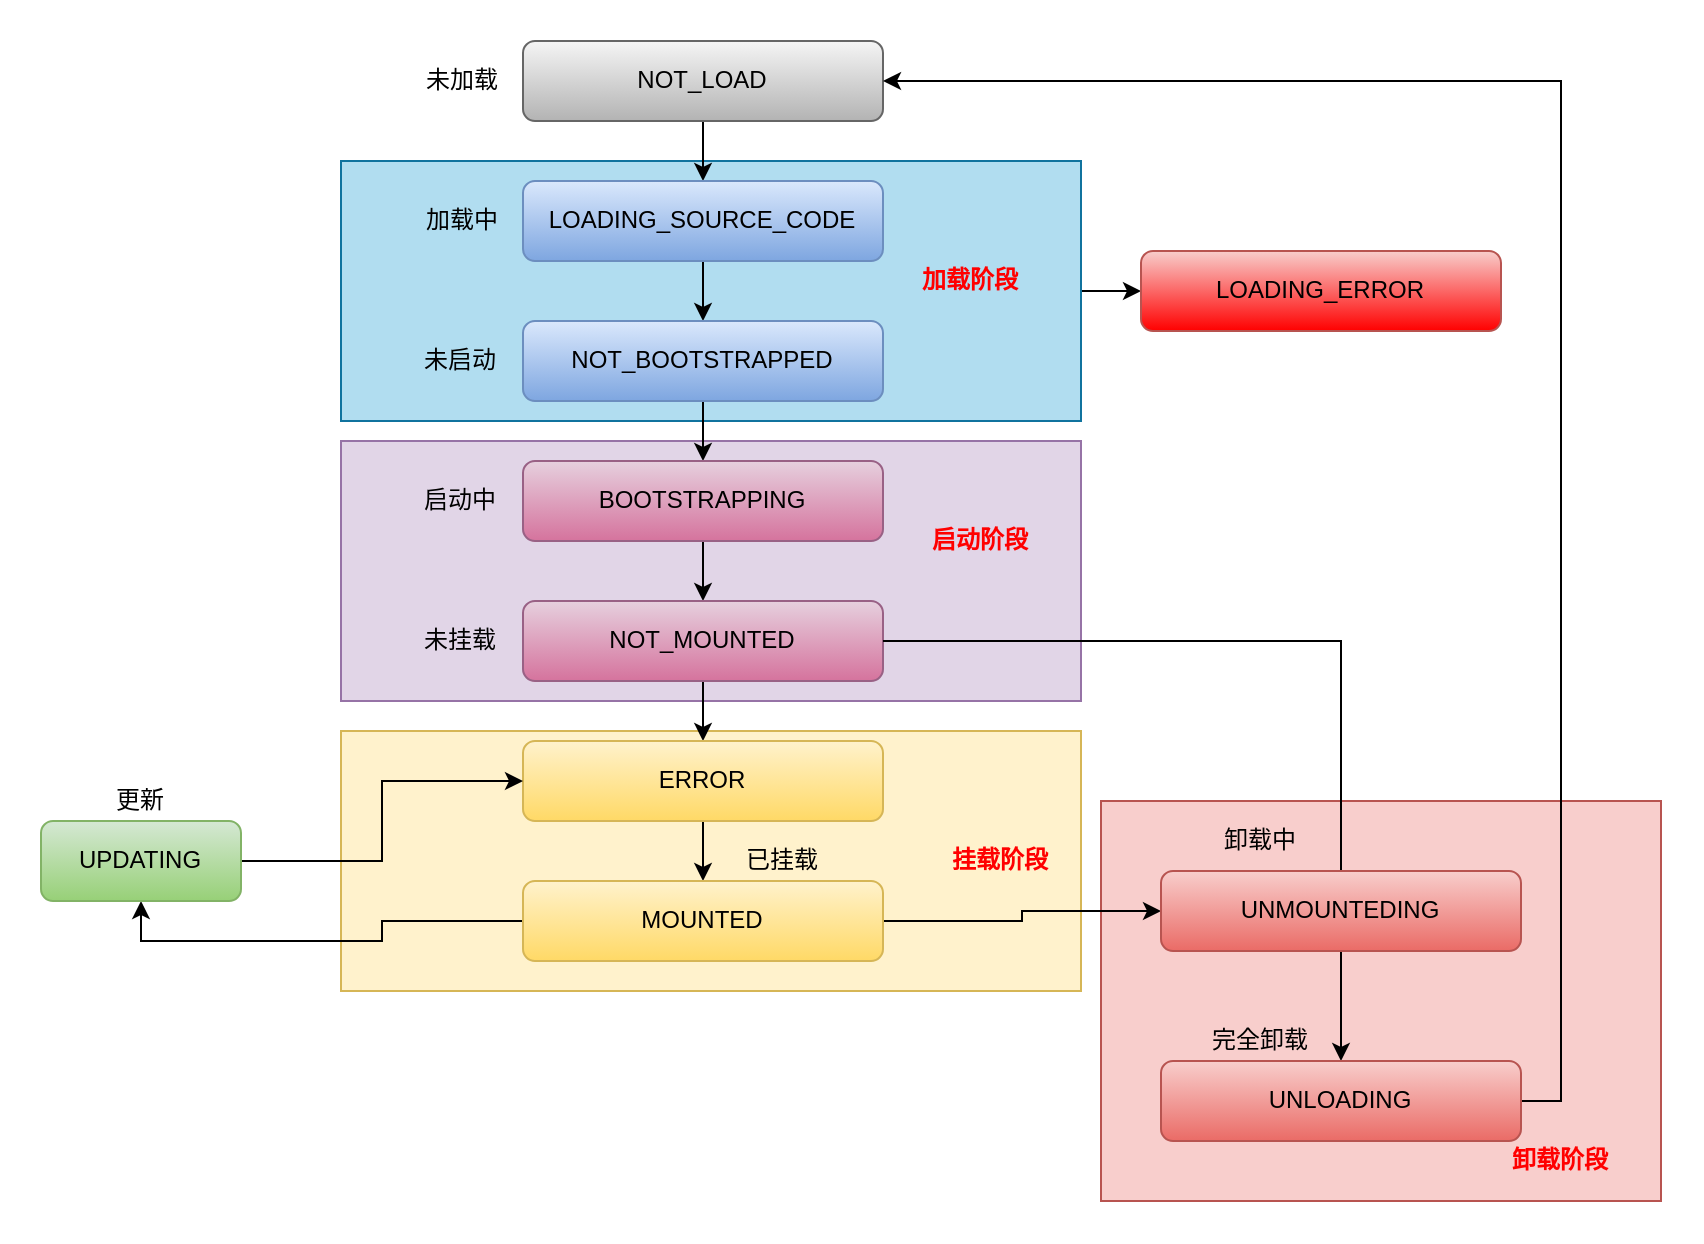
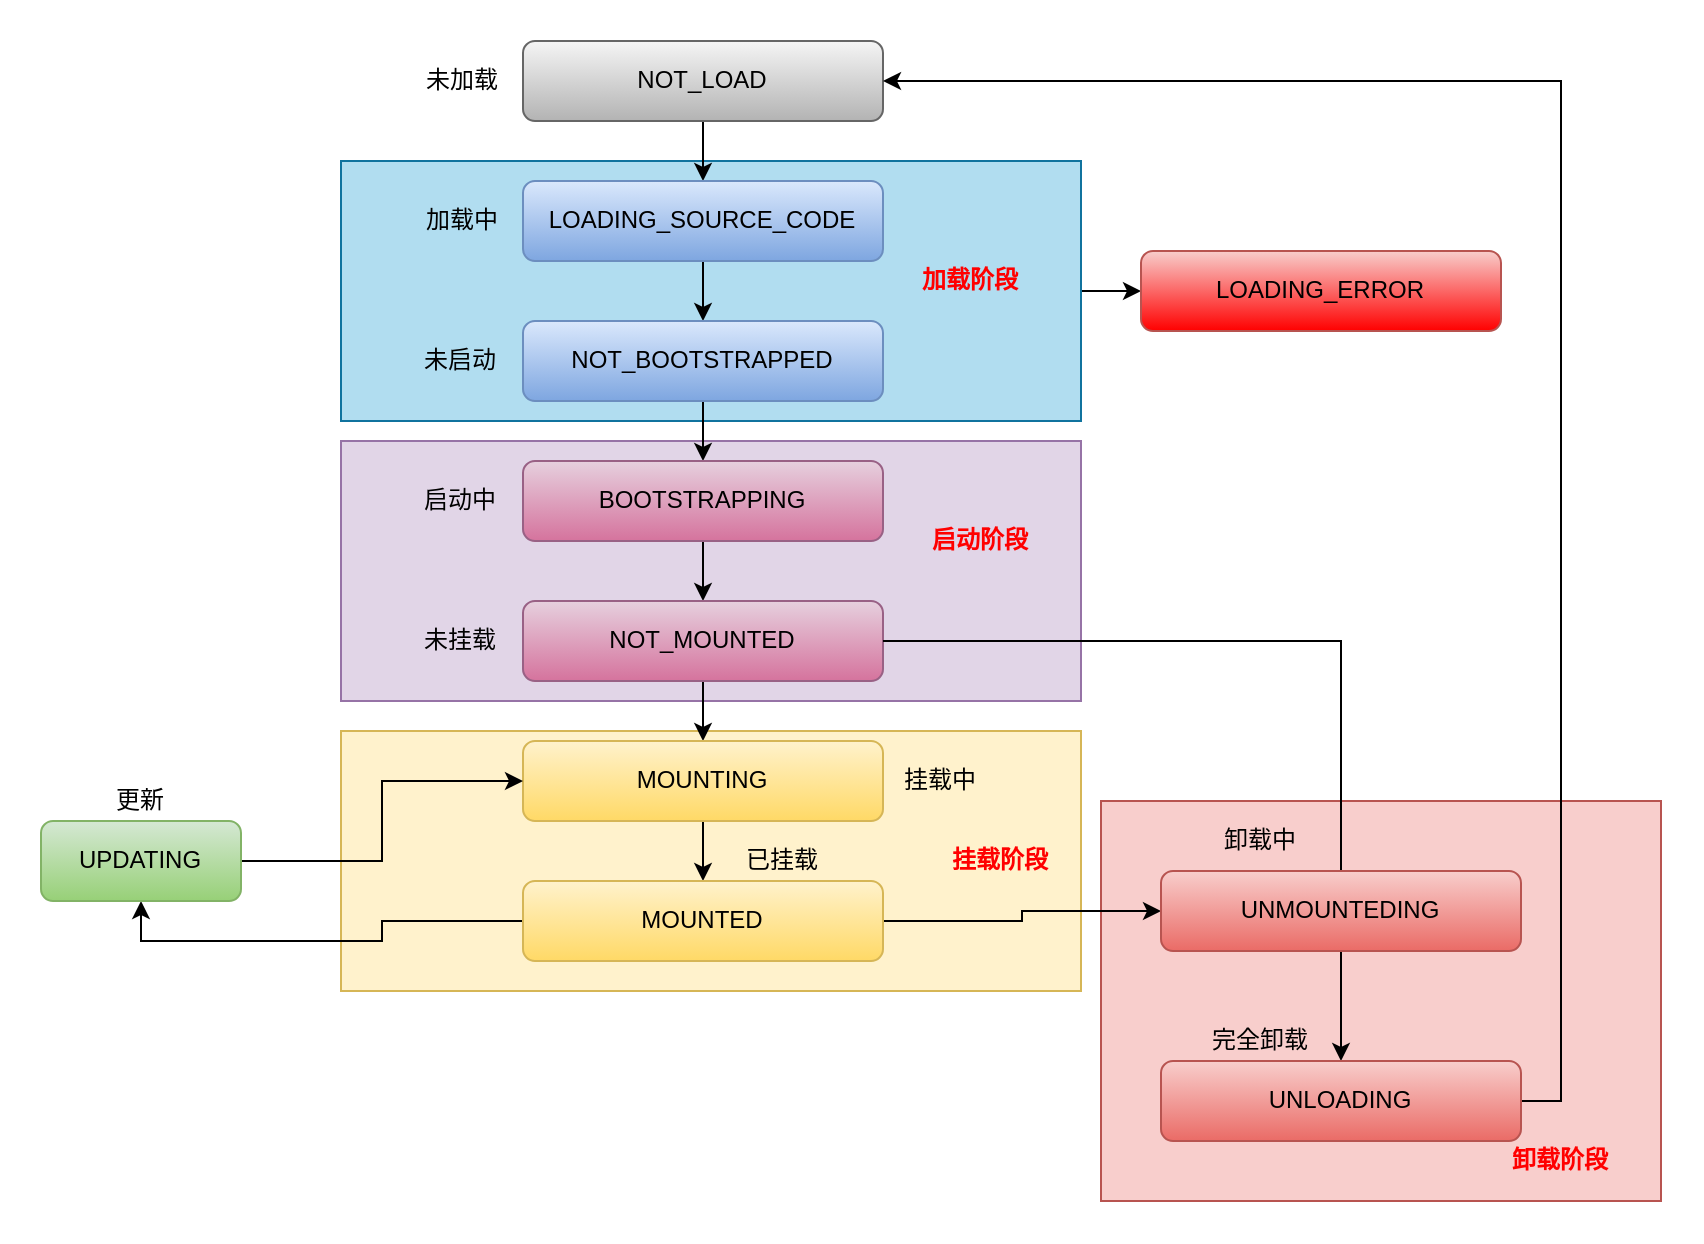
node "ERROR": label "ERROR" -> "MOUNTING"
node "挂载中": added
